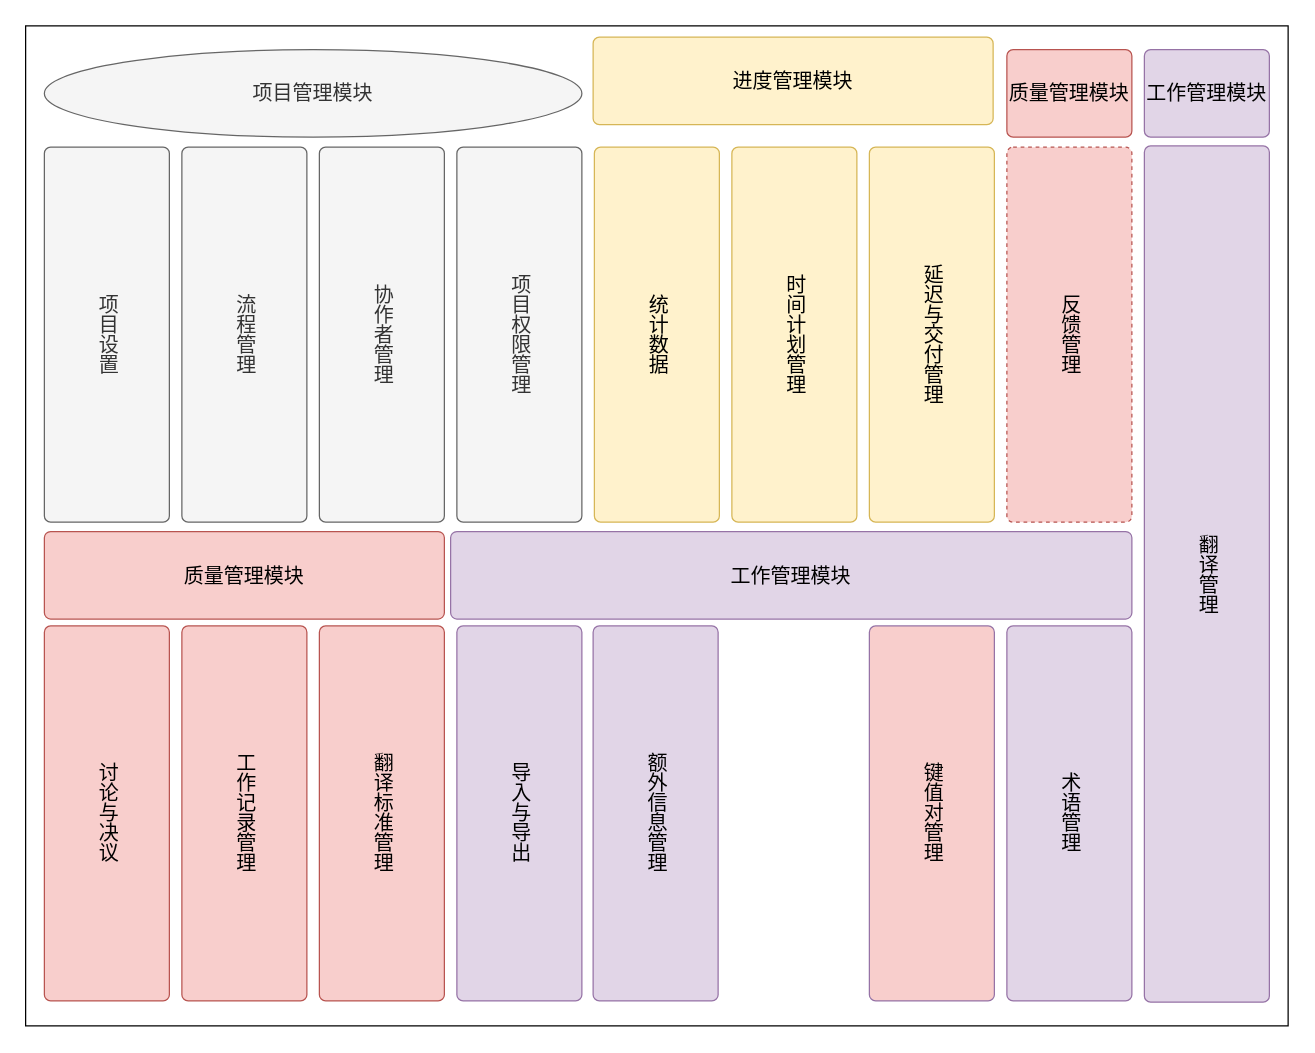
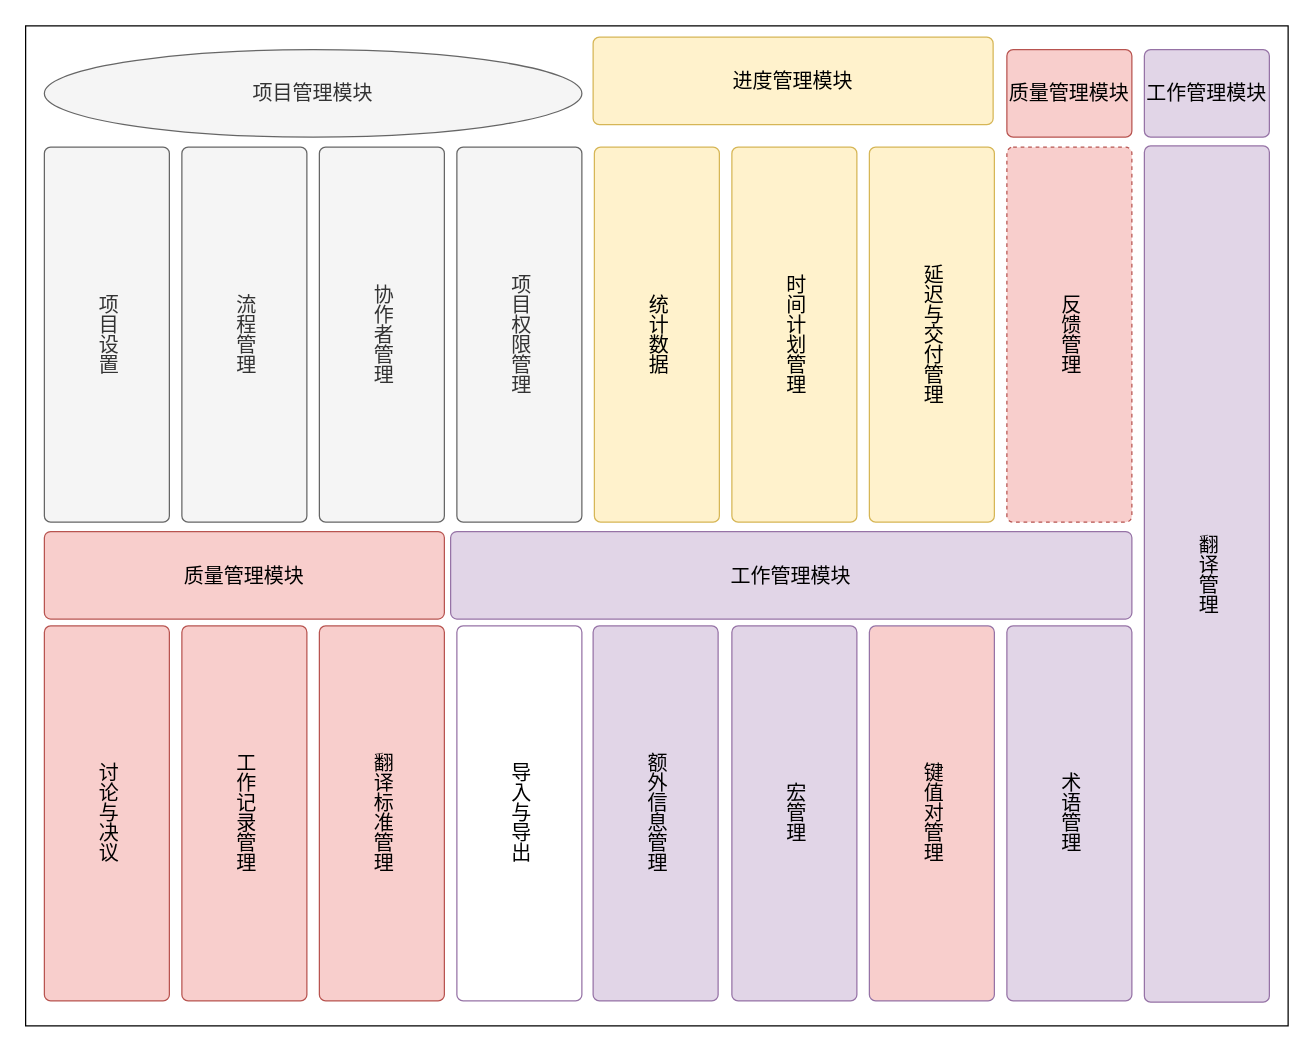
node "导入与导出": fillcolor #e1d5e7 -> #ffffff
node "宏管理": added
